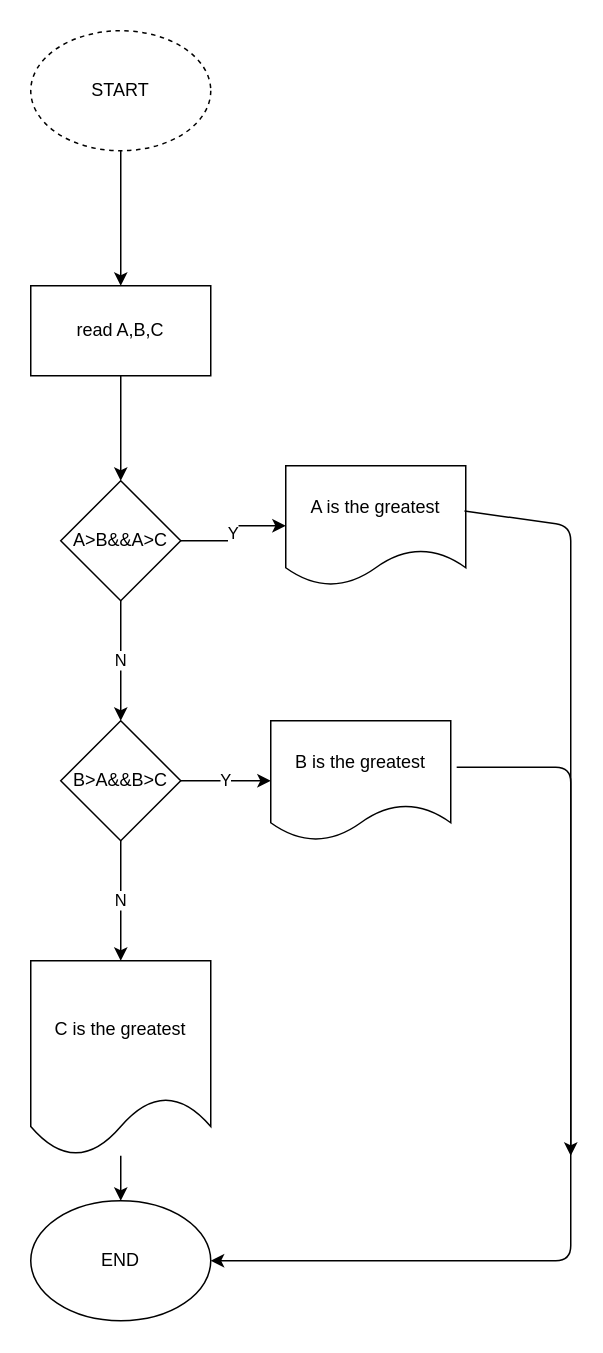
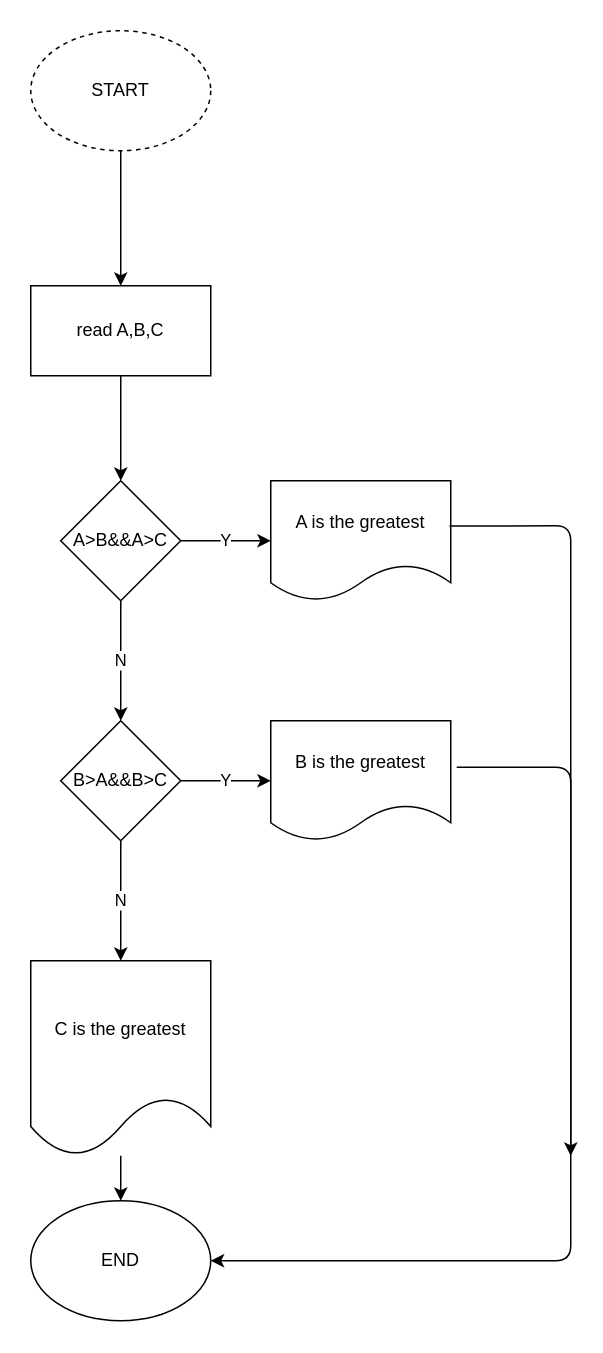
node "A is the greatest": moved (376, 526) -> (361, 541)
